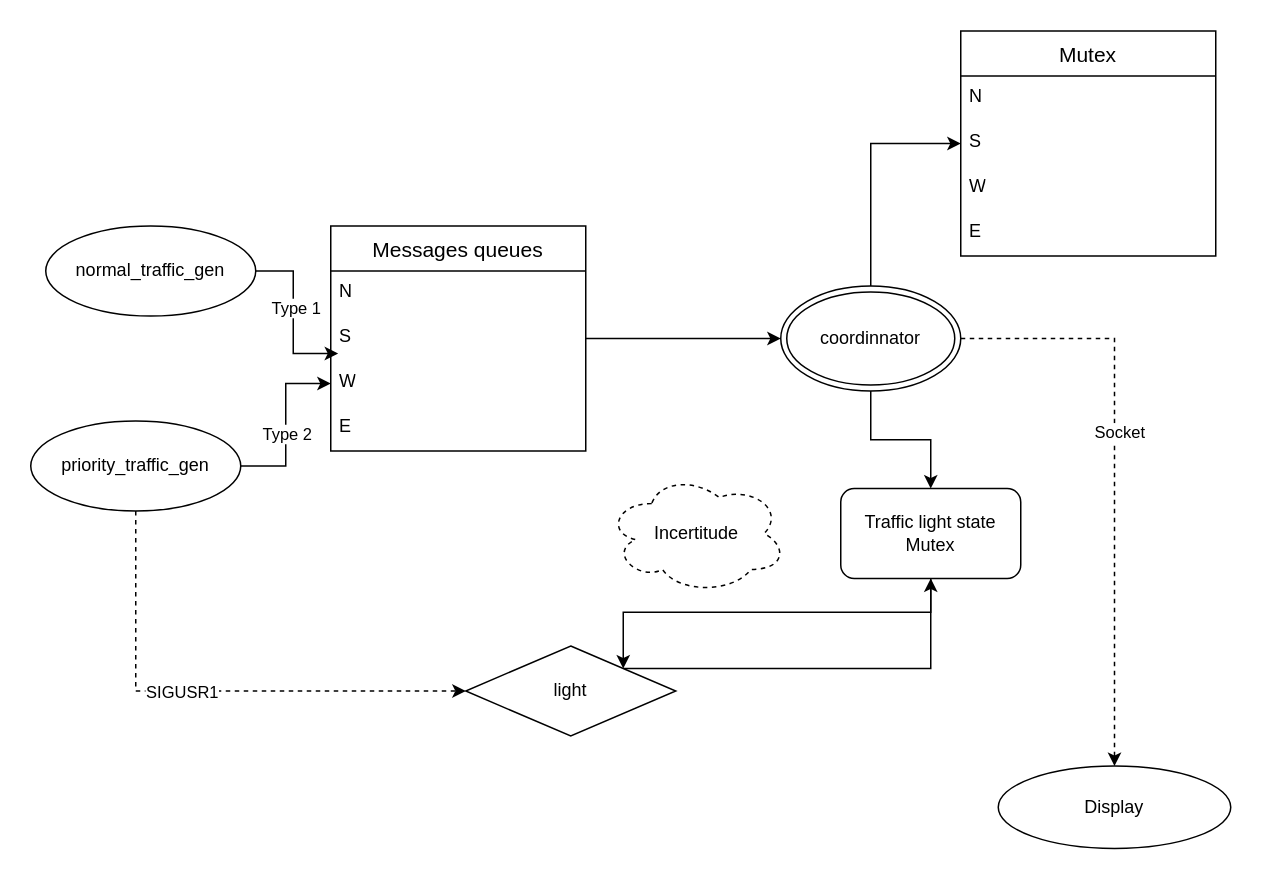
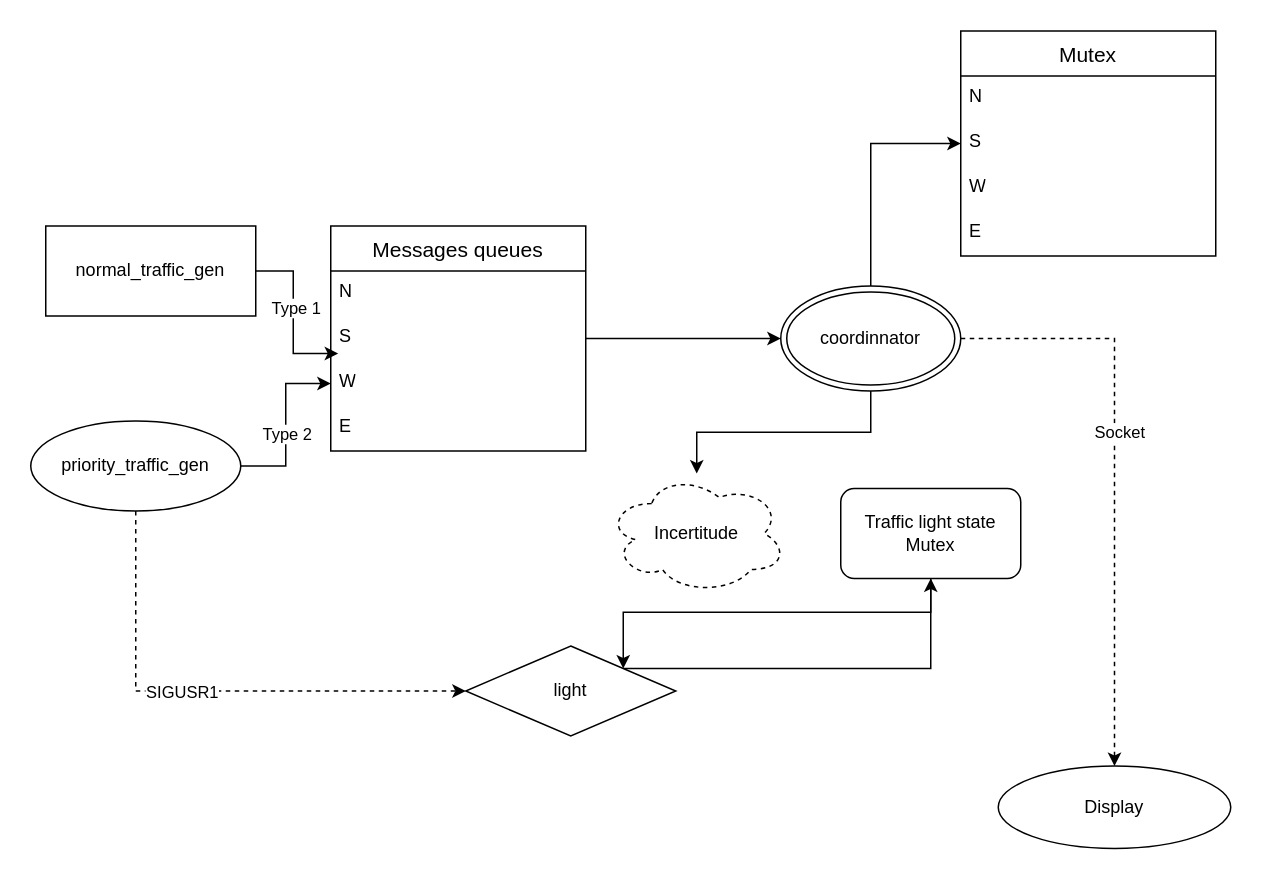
node "normal_traffic_gen": shape ellipse -> rectangle
edge "coordinnator" -> "Traffic light state Mutex": now "coordinnator" -> "Incertitude"
